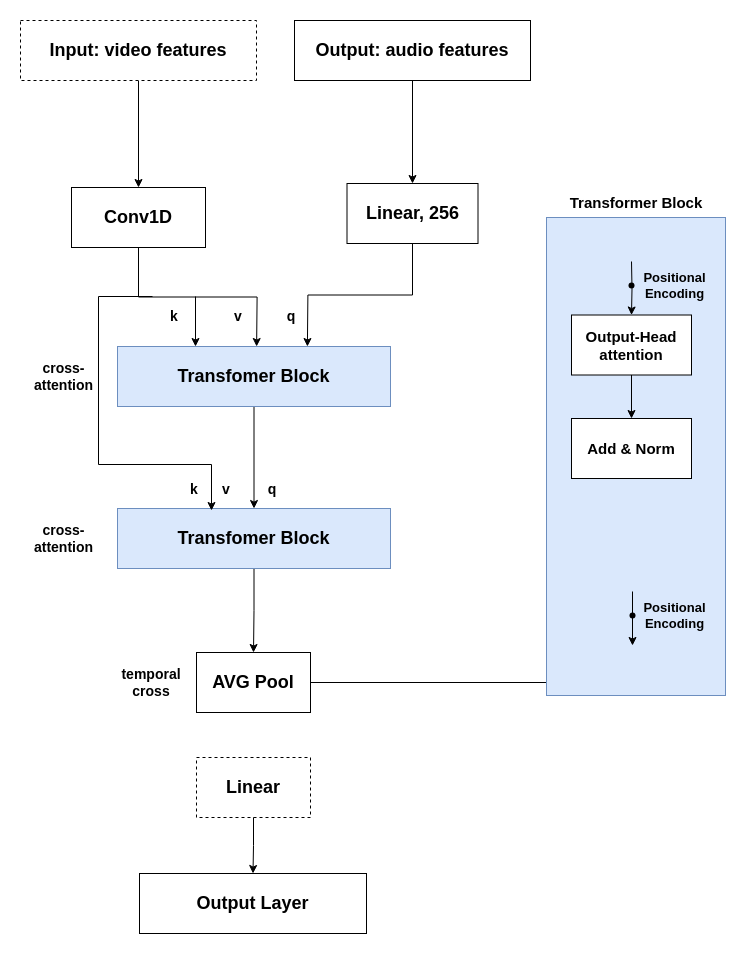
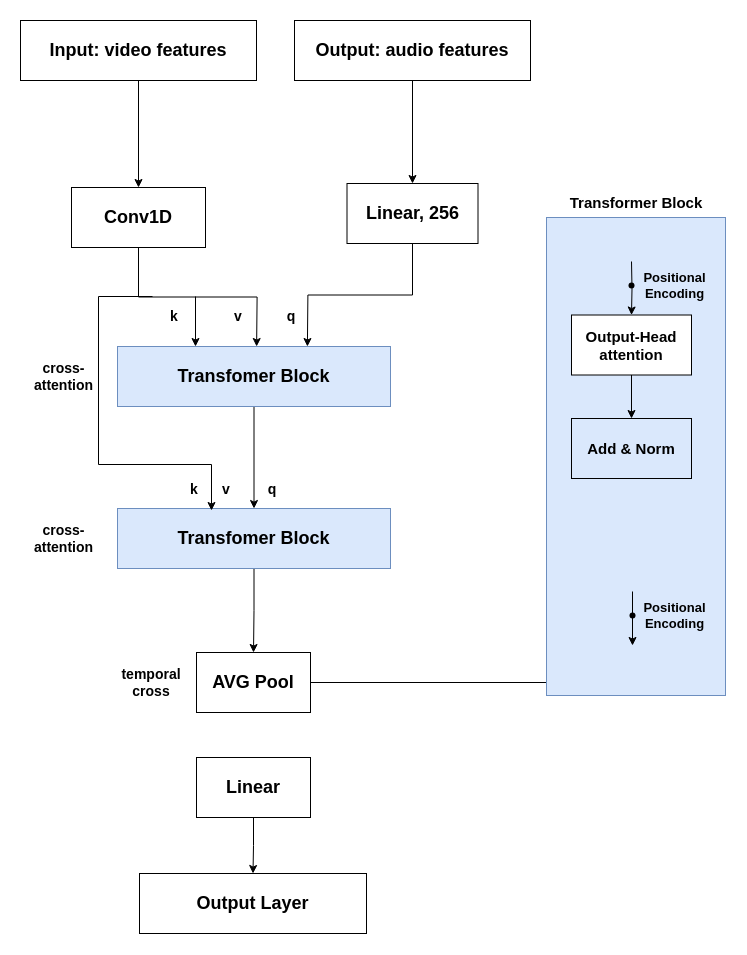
node "Input: video features": style dashed -> solid
node "Add & Norm": fillcolor #ffffff -> #dae8fc
node "Linear": style dashed -> solid
